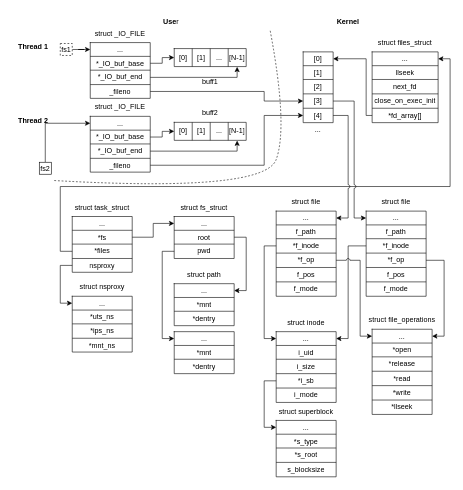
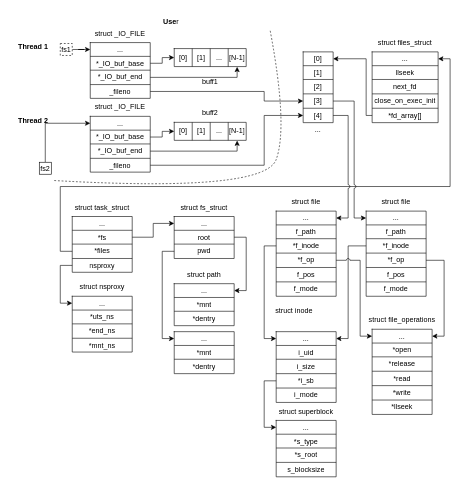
node "Kernel": removed
node "struct inode": moved (306, 323) -> (294, 311)
node "*ips_ns": label "*ips_ns" -> "*end_ns"
